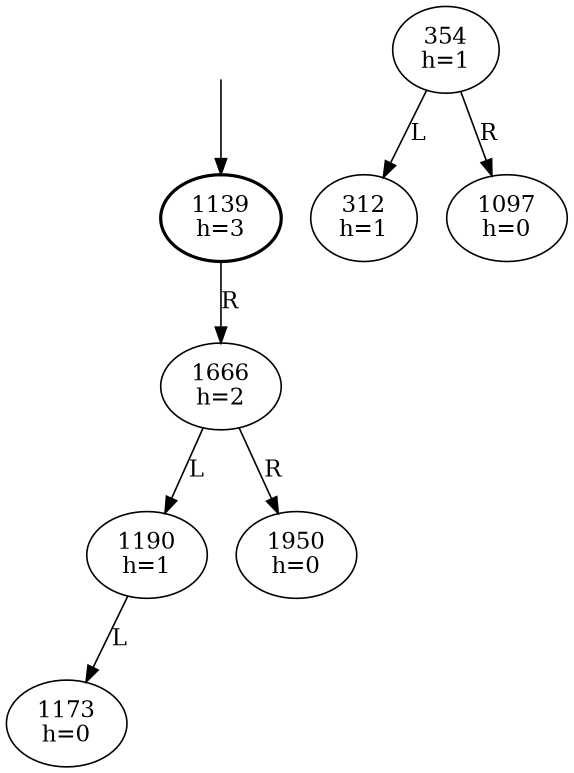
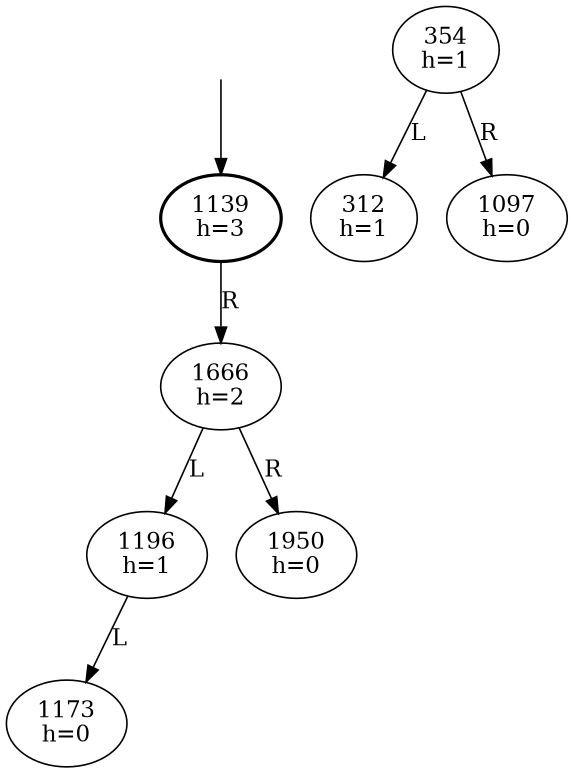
node "1190 h=1": label "1190 h=1" -> "1196 h=1"
